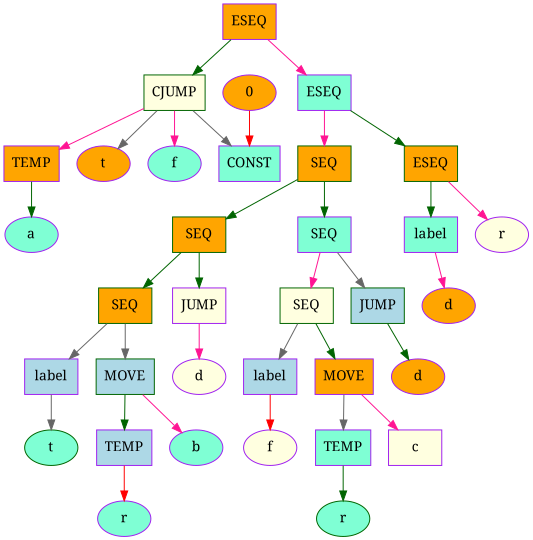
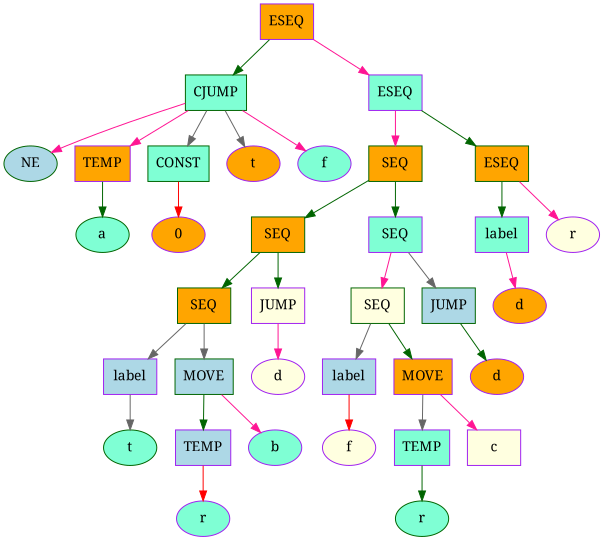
node "CJUMP": fillcolor lightyellow -> aquamarine
edge "0" -> "CONST": reversed
node "NE": added
node "CONST": color purple -> darkgreen
node "a": color purple -> darkgreen
